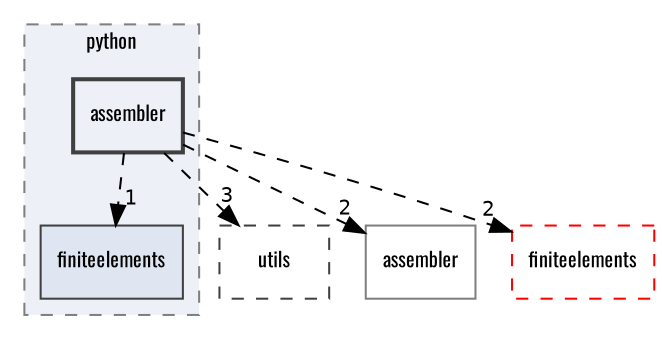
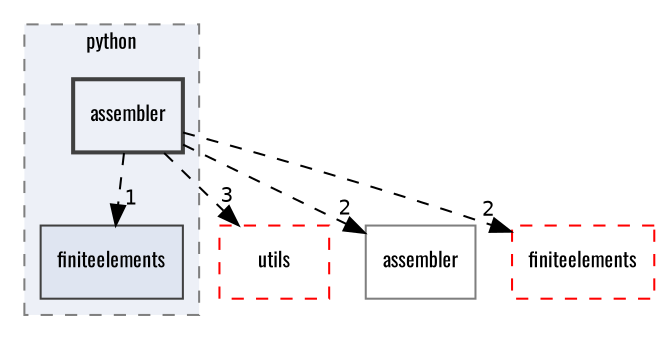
node "utils": color grey25 -> red
